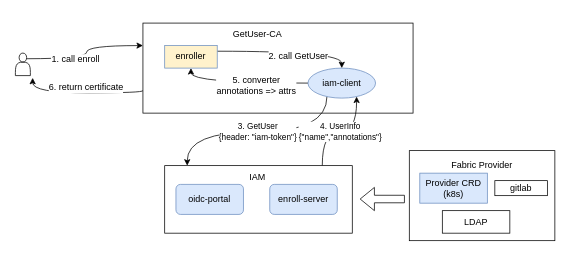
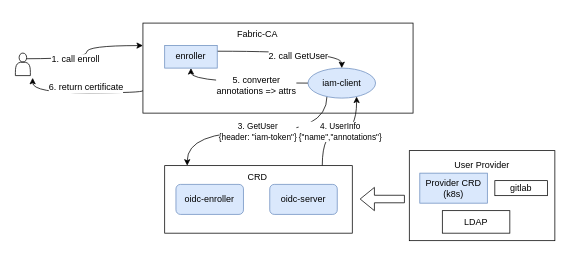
node "GetUser-CA": label "GetUser-CA" -> "Fabric-CA"
node "enroller": fillcolor #fff2cc -> #dae8fc
node "Fabric Provider": label "Fabric Provider" -> "User Provider"
node "IAM": label "IAM" -> "CRD"
node "oidc-portal": label "oidc-portal" -> "oidc-enroller"
node "enroll-server": label "enroll-server" -> "oidc-server"
